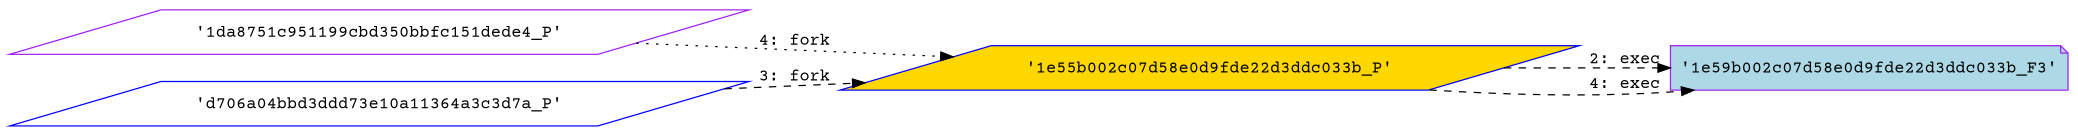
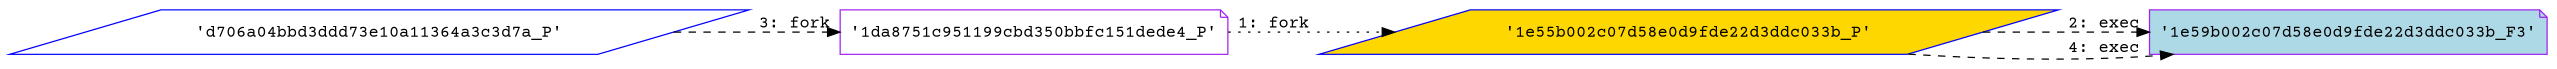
node "'1da8751c951199cbd350bbfc151dede4_P'": shape parallelogram -> note
edge "'1da8751c951199cbd350bbfc151dede4_P'" -> "'1e55b002c07d58e0d9fde22d3ddc033b_P'": label "4: fork" -> "1: fork"
edge "'d706a04bbd3ddd73e10a11364a3c3d7a_P'" -> "'1e55b002c07d58e0d9fde22d3ddc033b_P'": now "'d706a04bbd3ddd73e10a11364a3c3d7a_P'" -> "'1da8751c951199cbd350bbfc151dede4_P'"
